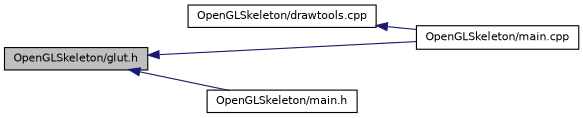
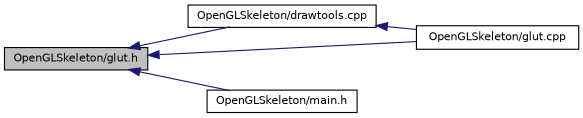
edge "OpenGLSkeleton/drawtools.cpp" -> "OpenGLSkeleton/glut.h": added
node "OpenGLSkeleton/main.cpp": label "OpenGLSkeleton/main.cpp" -> "OpenGLSkeleton/glut.cpp"
